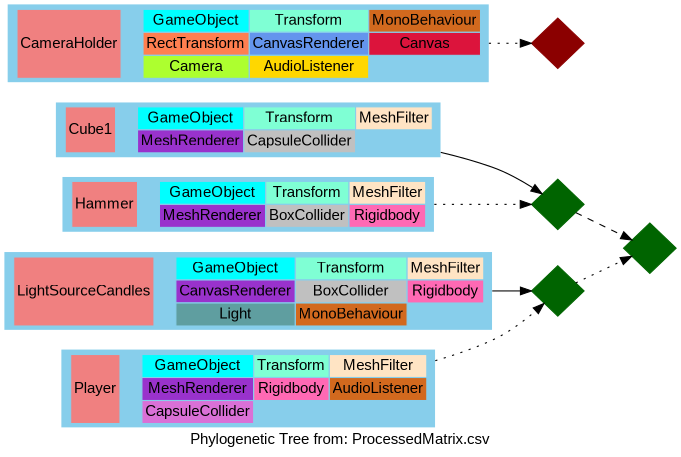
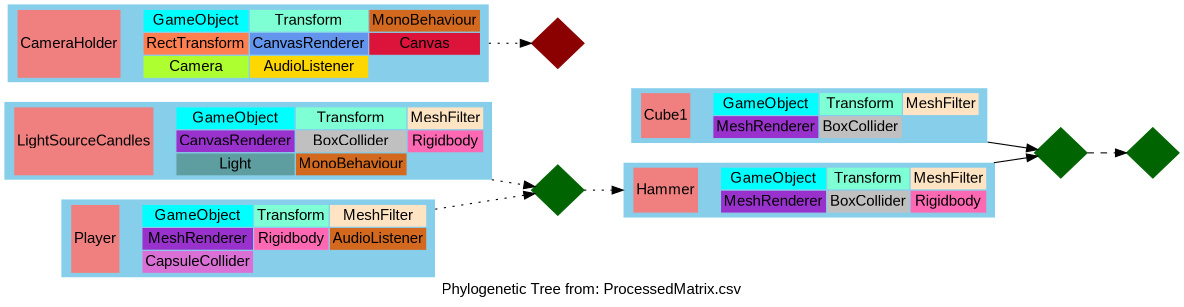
node "Cube1": text "CapsuleCollider" -> "BoxCollider"
edge "Hammer" -- "0": style dotted -> solid
edge "2" -- "1": now "Hammer" -- "1"
edge "LightSourceCandles" -- "1": style solid -> dotted
